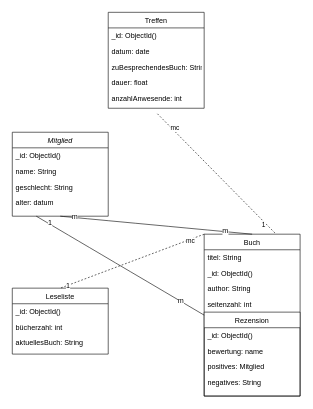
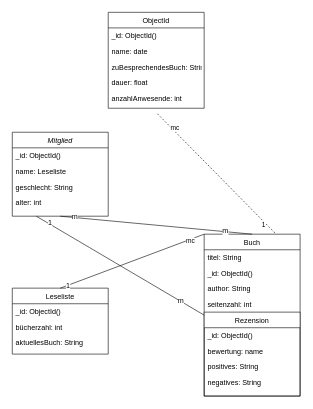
node "Treffen": label "Treffen" -> "ObjectId"
node "datum: date": label "datum: date" -> "name: date"
node "name: String": label "name: String" -> "name: Leseliste"
node "alter: datum": label "alter: datum" -> "alter: int"
edge "Buch" -- "Leseliste": style dashed -> solid
node "positives: Mitglied": label "positives: Mitglied" -> "positives: String"
